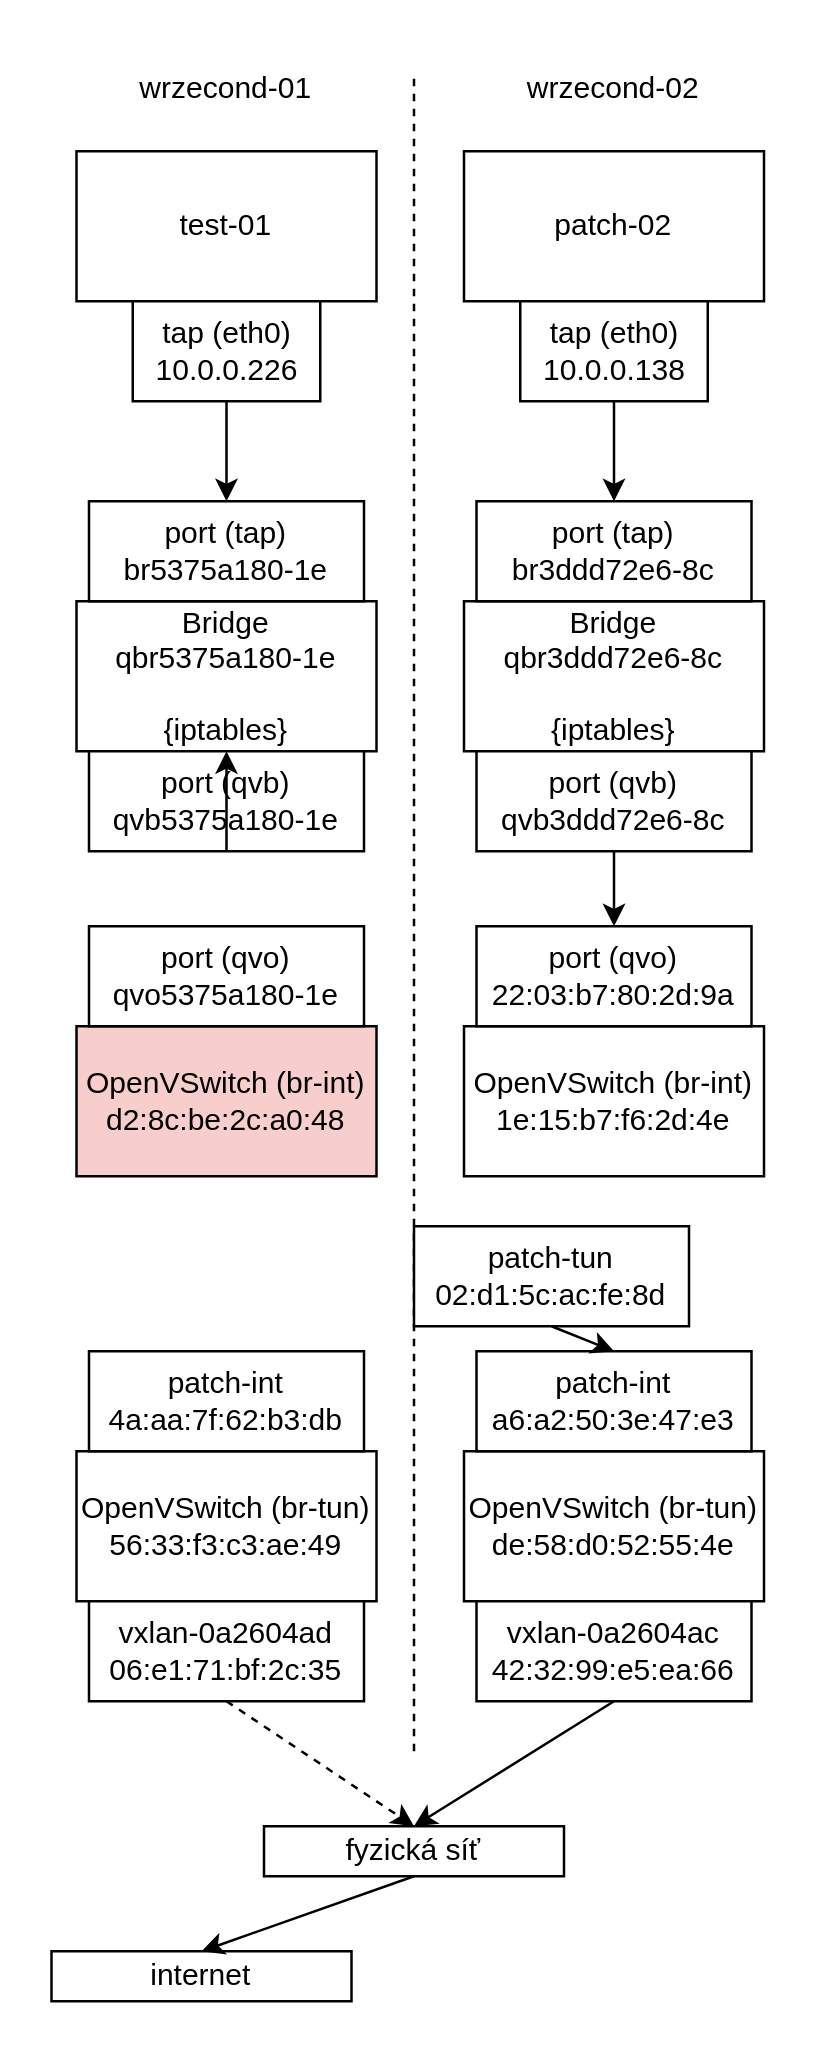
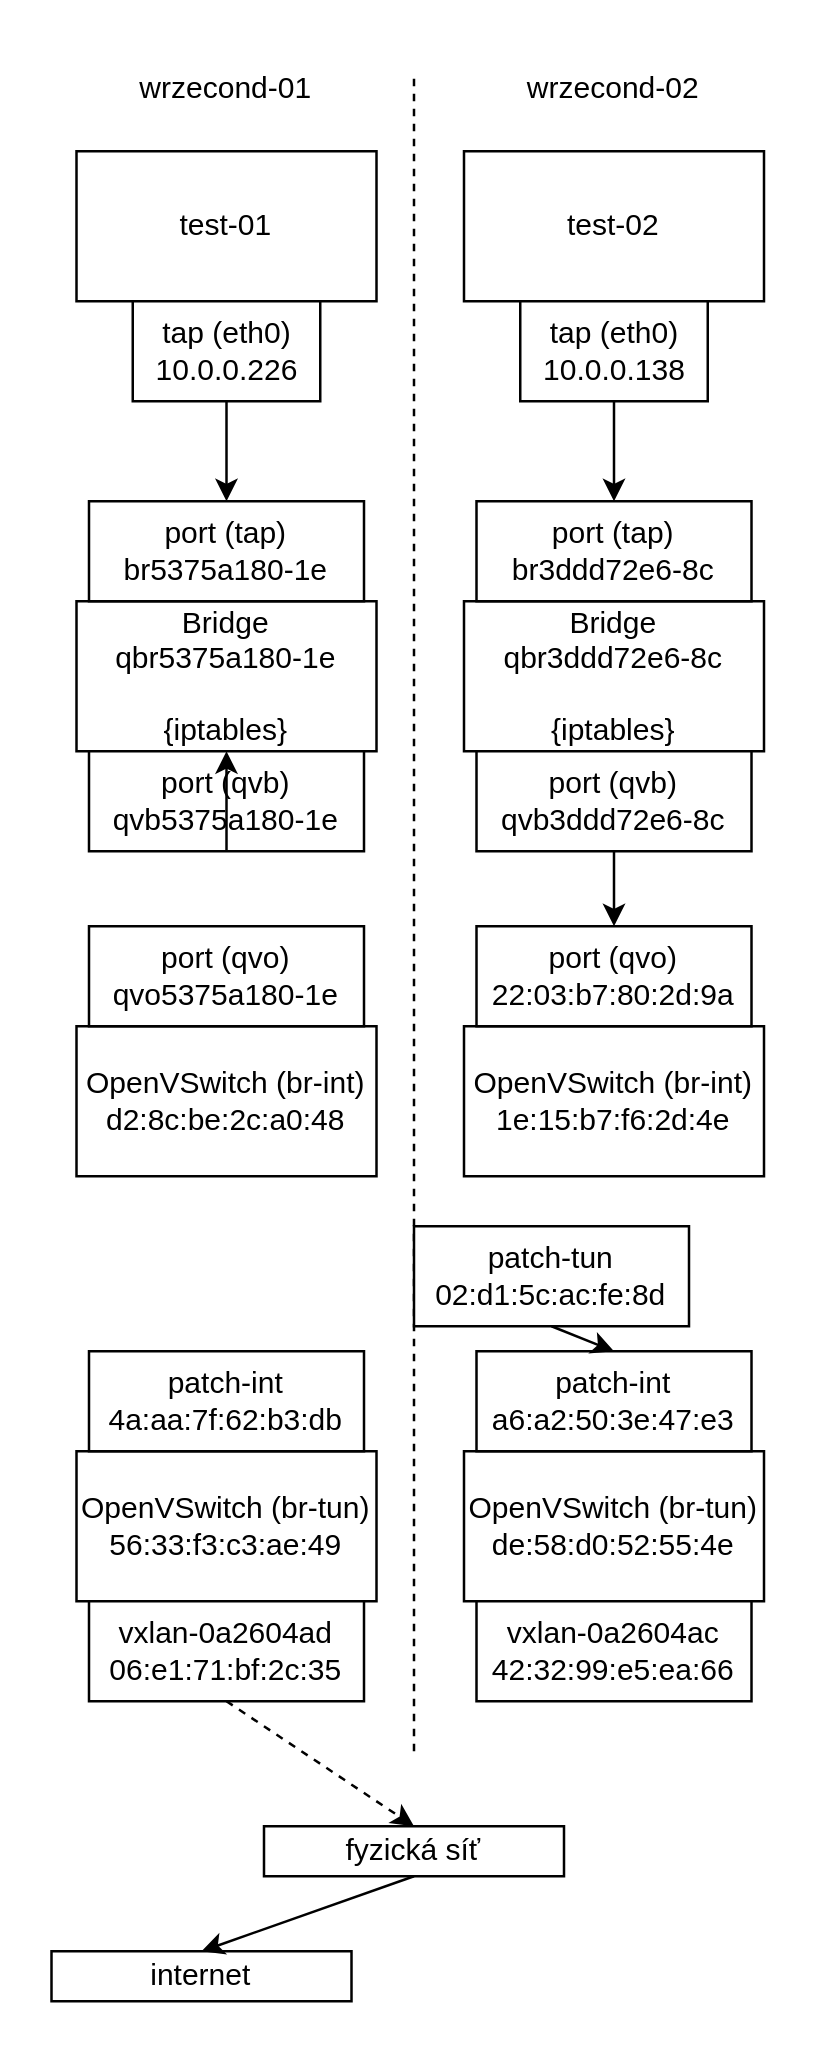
node "patch-02": label "patch-02" -> "test-02"
node "OpenVSwitch (br-int) d2:8c:be:2c:a0:48": fillcolor #f8cecc -> #ffffff
edge "vxlan-0a2604ac 42:32:99:e5:ea:66" -> "fyzická síť": removed
